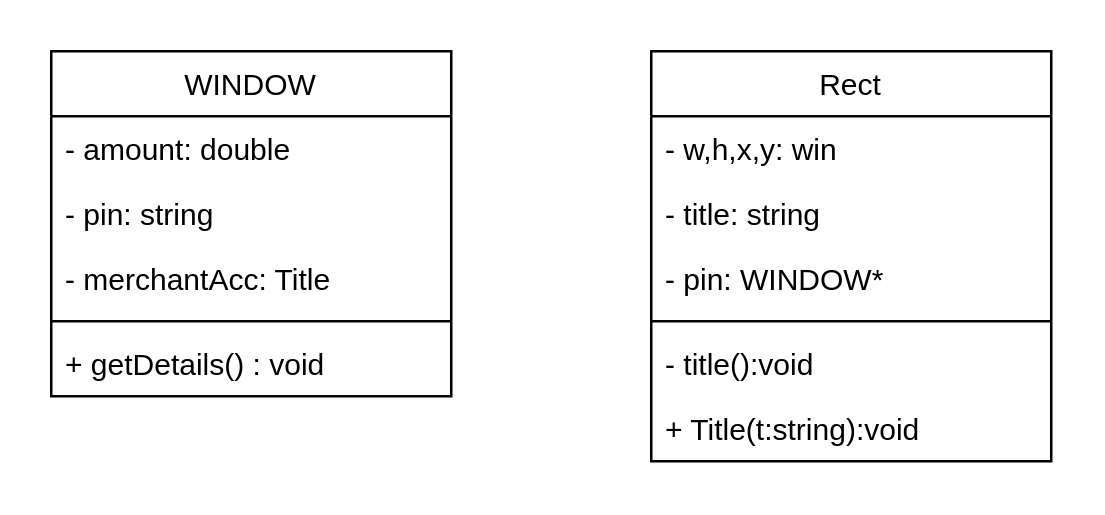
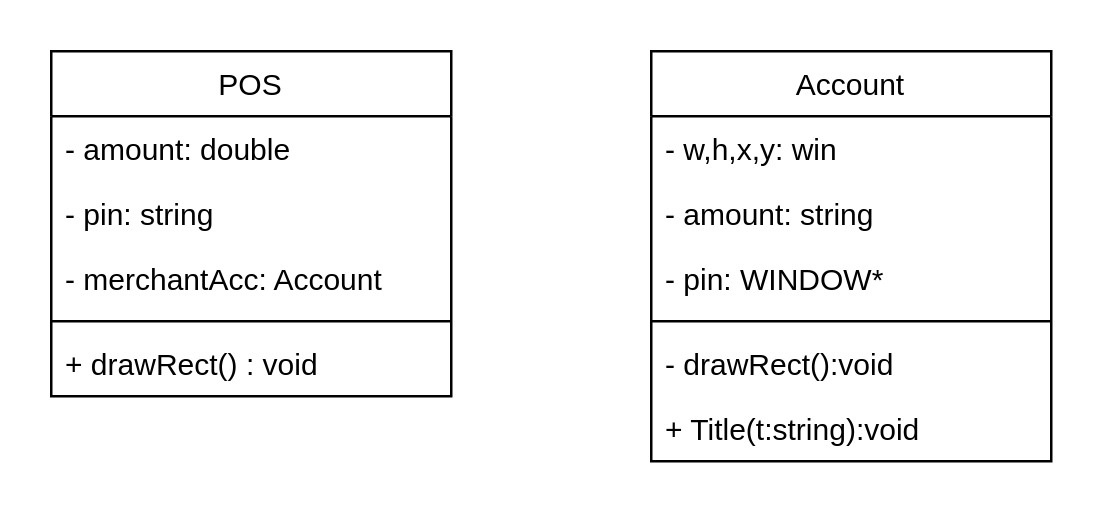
node "WINDOW": label "WINDOW" -> "POS"
node "Rect": label "Rect" -> "Account"
node "- title: string": label "- title: string" -> "- amount: string"
node "- merchantAcc: Title": label "- merchantAcc: Title" -> "- merchantAcc: Account"
node "+ getDetails() : void": label "+ getDetails() : void" -> "+ drawRect() : void"
node "- title():void": label "- title():void" -> "- drawRect():void"
